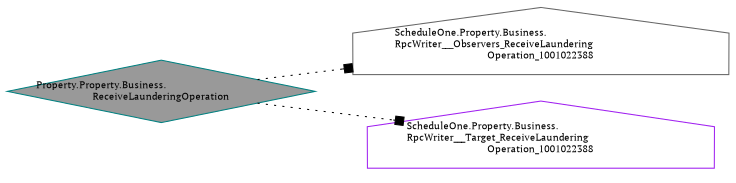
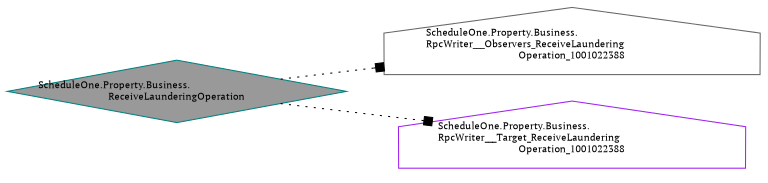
node "Property.Property.Business. ReceiveLaunderingOperation": label "Property.Property.Business. ReceiveLaunderingOperation" -> "ScheduleOne.Property.Business. ReceiveLaunderingOperation"
